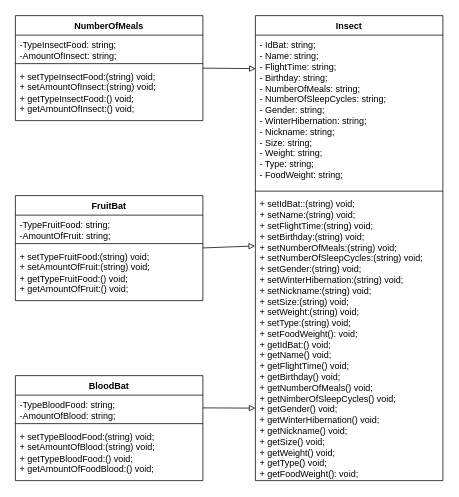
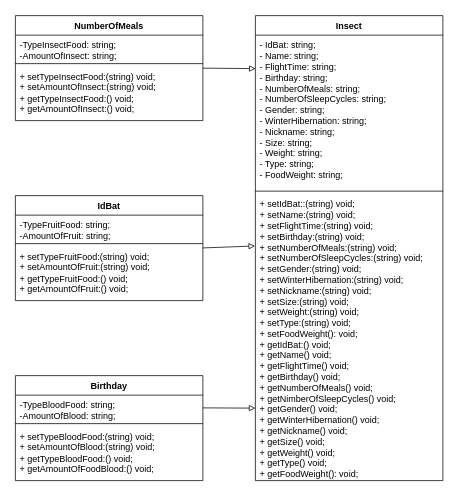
node "FruitBat": label "FruitBat" -> "IdBat"
node "BloodBat": label "BloodBat" -> "Birthday"
